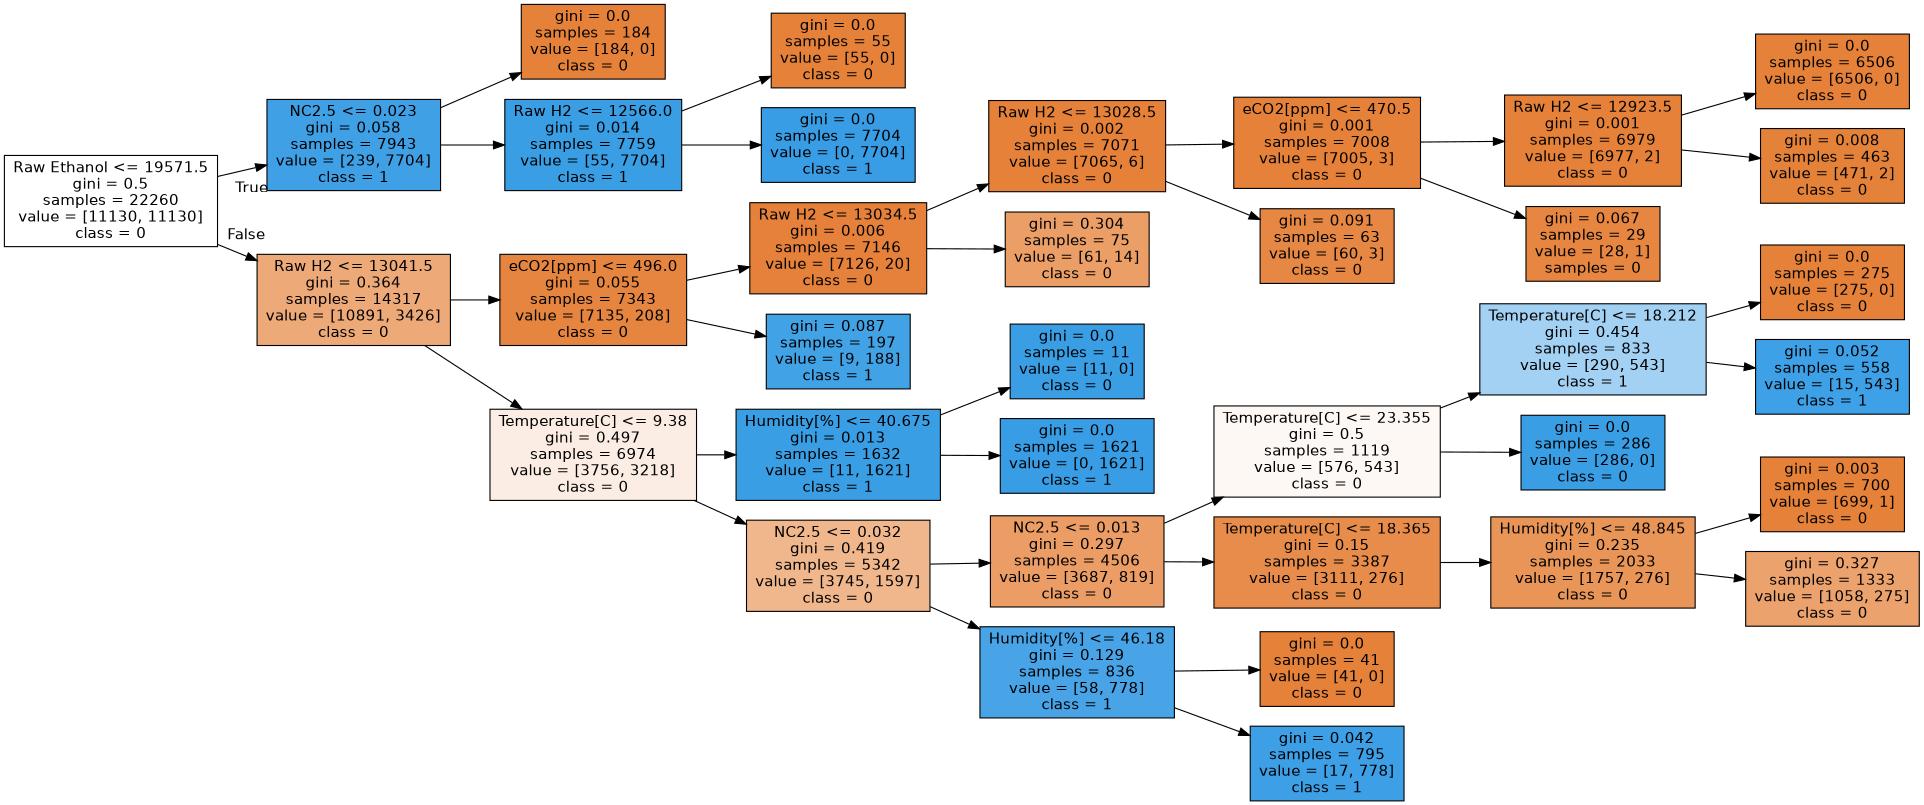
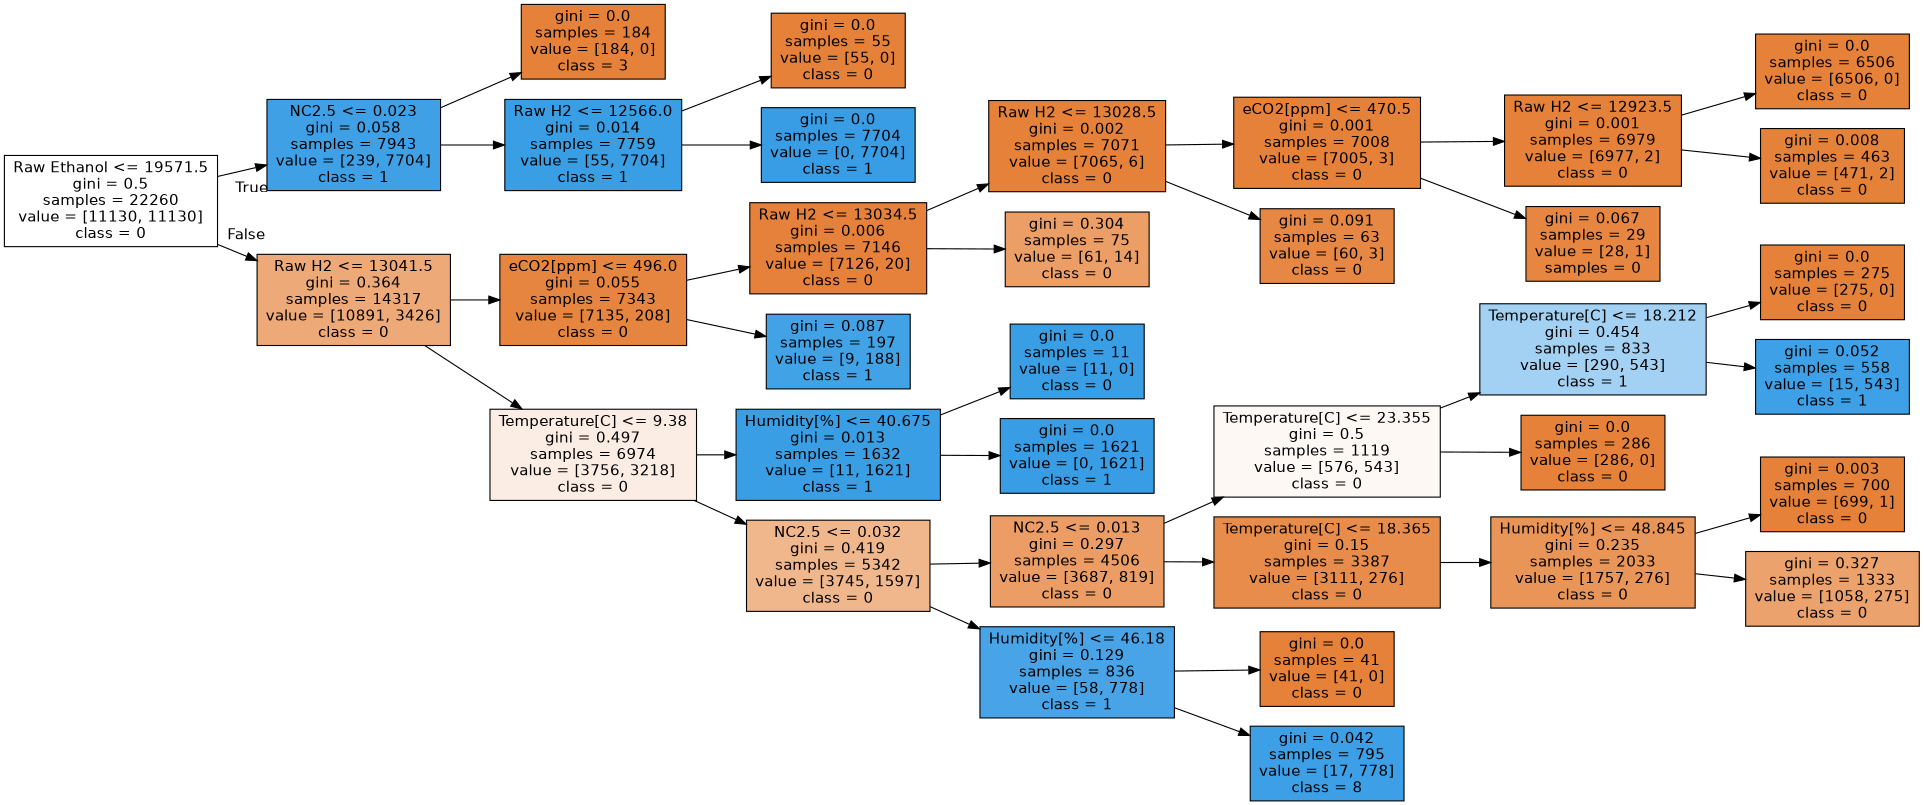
node "gini = 0.0 samples = 184 value = [184, 0] class = 0": label "gini = 0.0 samples = 184 value = [184, 0] class = 0" -> "gini = 0.0 samples = 184 value = [184, 0] class = 3"
node "gini = 0.0 samples = 286 value = [286, 0] class = 0": fillcolor #3a9ee5 -> #e58139
node "gini = 0.042 samples = 795 value = [17, 778] class = 1": label "gini = 0.042 samples = 795 value = [17, 778] class = 1" -> "gini = 0.042 samples = 795 value = [17, 778] class = 8"
